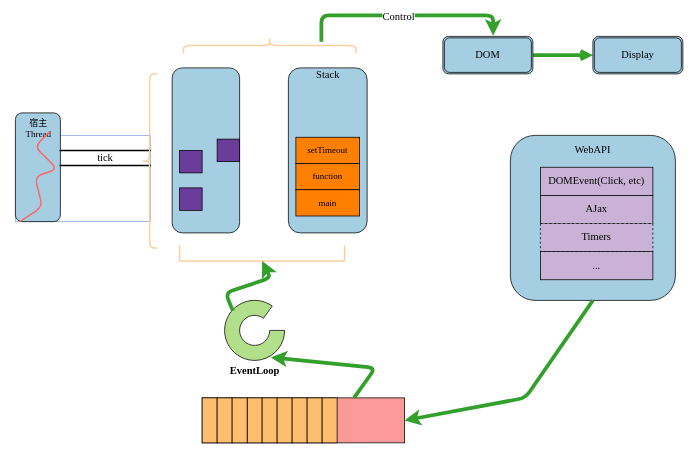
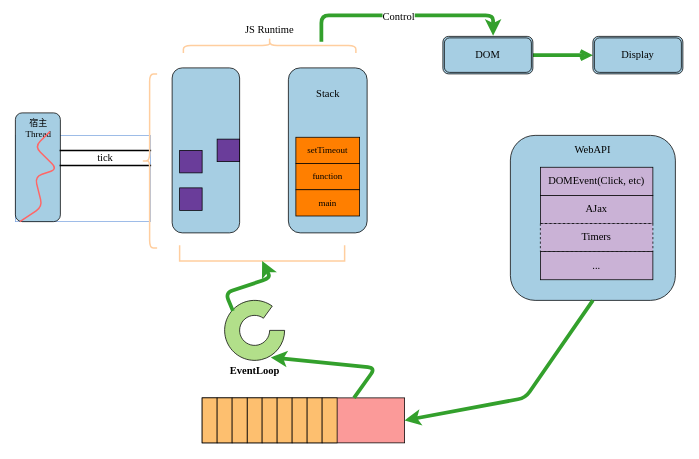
node "JS Runtime": added
node "Stack": moved (328, 75) -> (328, 94)
